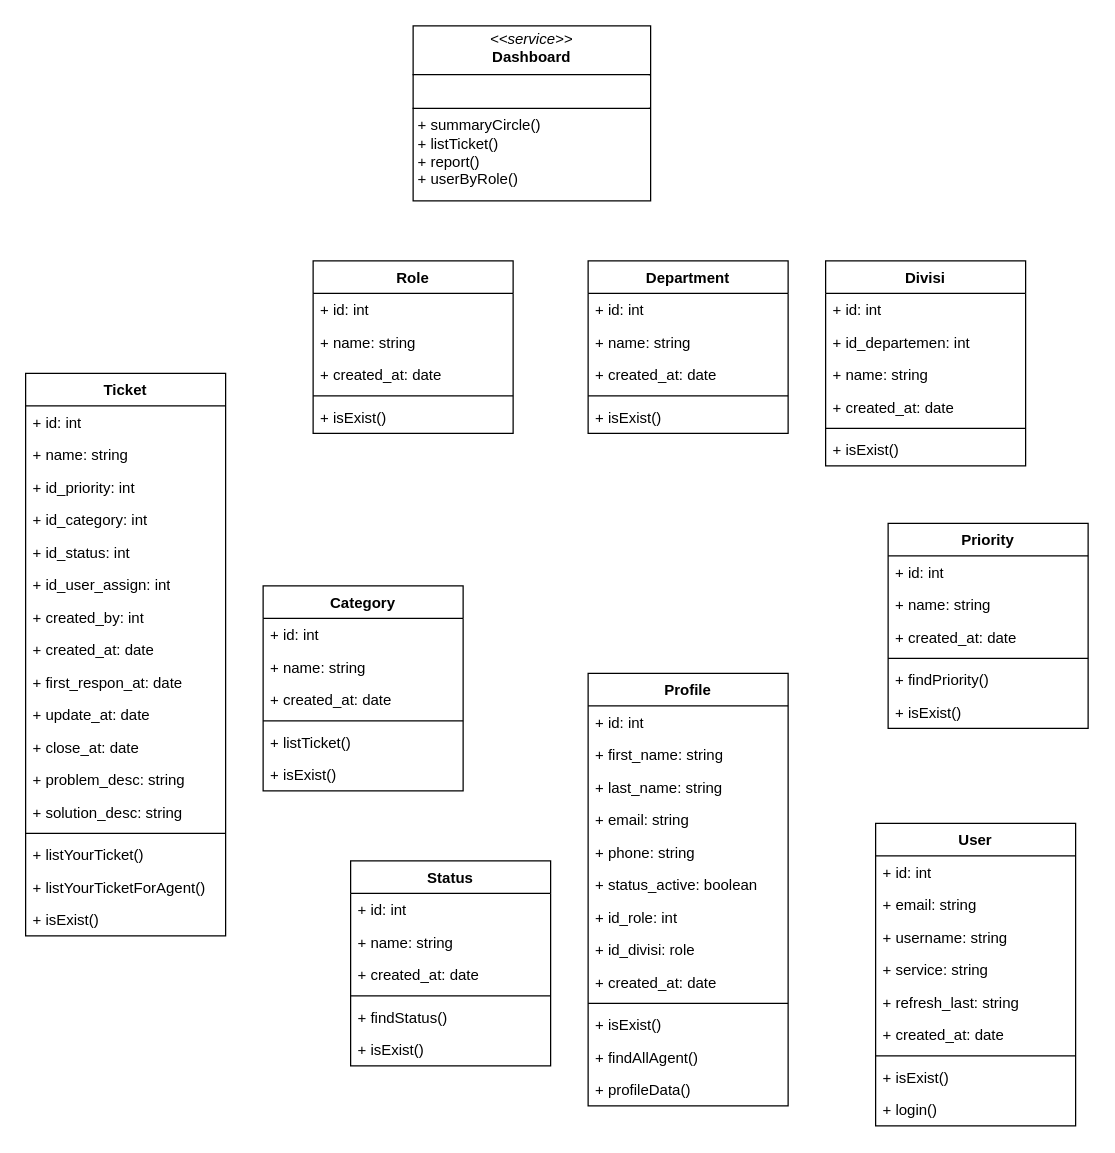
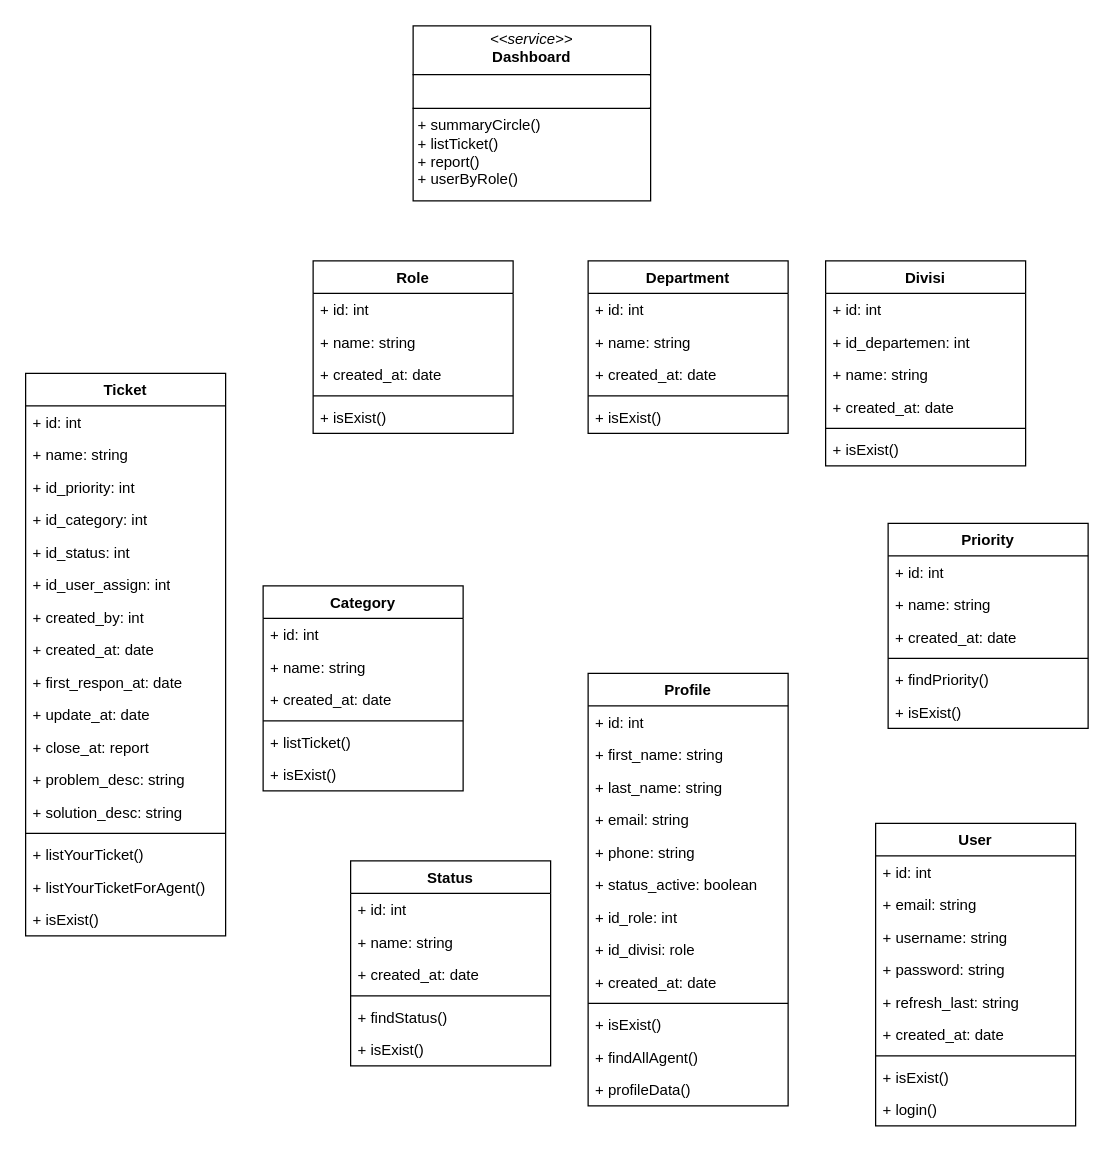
node "+ close_at: date": label "+ close_at: date" -> "+ close_at: report"
node "+ service: string": label "+ service: string" -> "+ password: string"
